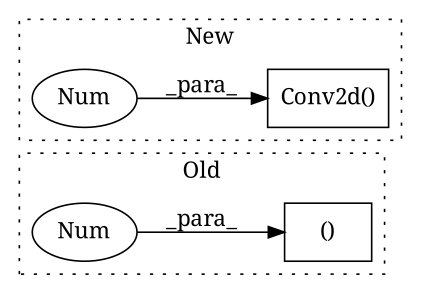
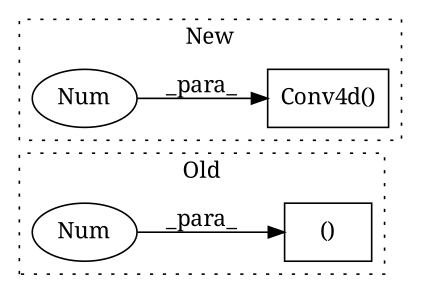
node "Conv2d()": label "Conv2d()" -> "Conv4d()"
